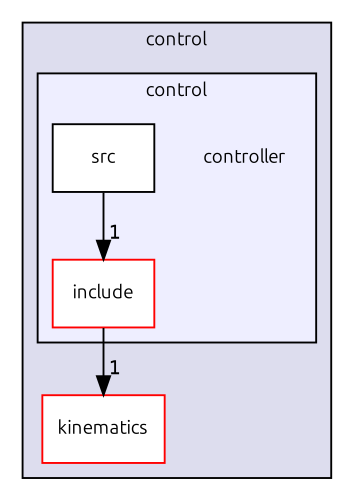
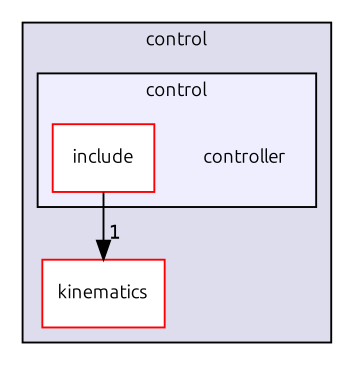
node "src": removed
